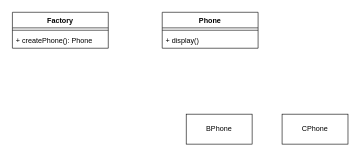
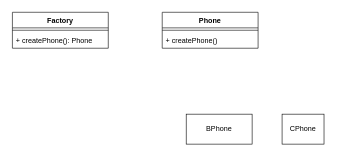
node "+ display()": label "+ display()" -> "+ createPhone()"
node "CPhone": size 66x30 -> 42x30
